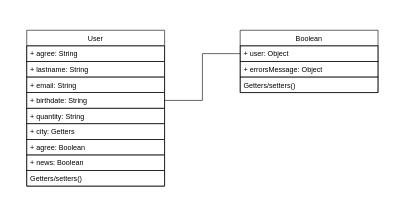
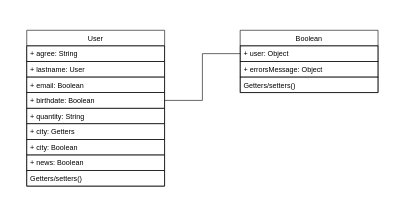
node "+ lastname: String": label "+ lastname: String" -> "+ lastname: User"
node "+ email: String": label "+ email: String" -> "+ email: Boolean"
node "+ birthdate: String": label "+ birthdate: String" -> "+ birthdate: Boolean"
node "+ agree: Boolean": label "+ agree: Boolean" -> "+ city: Boolean"
